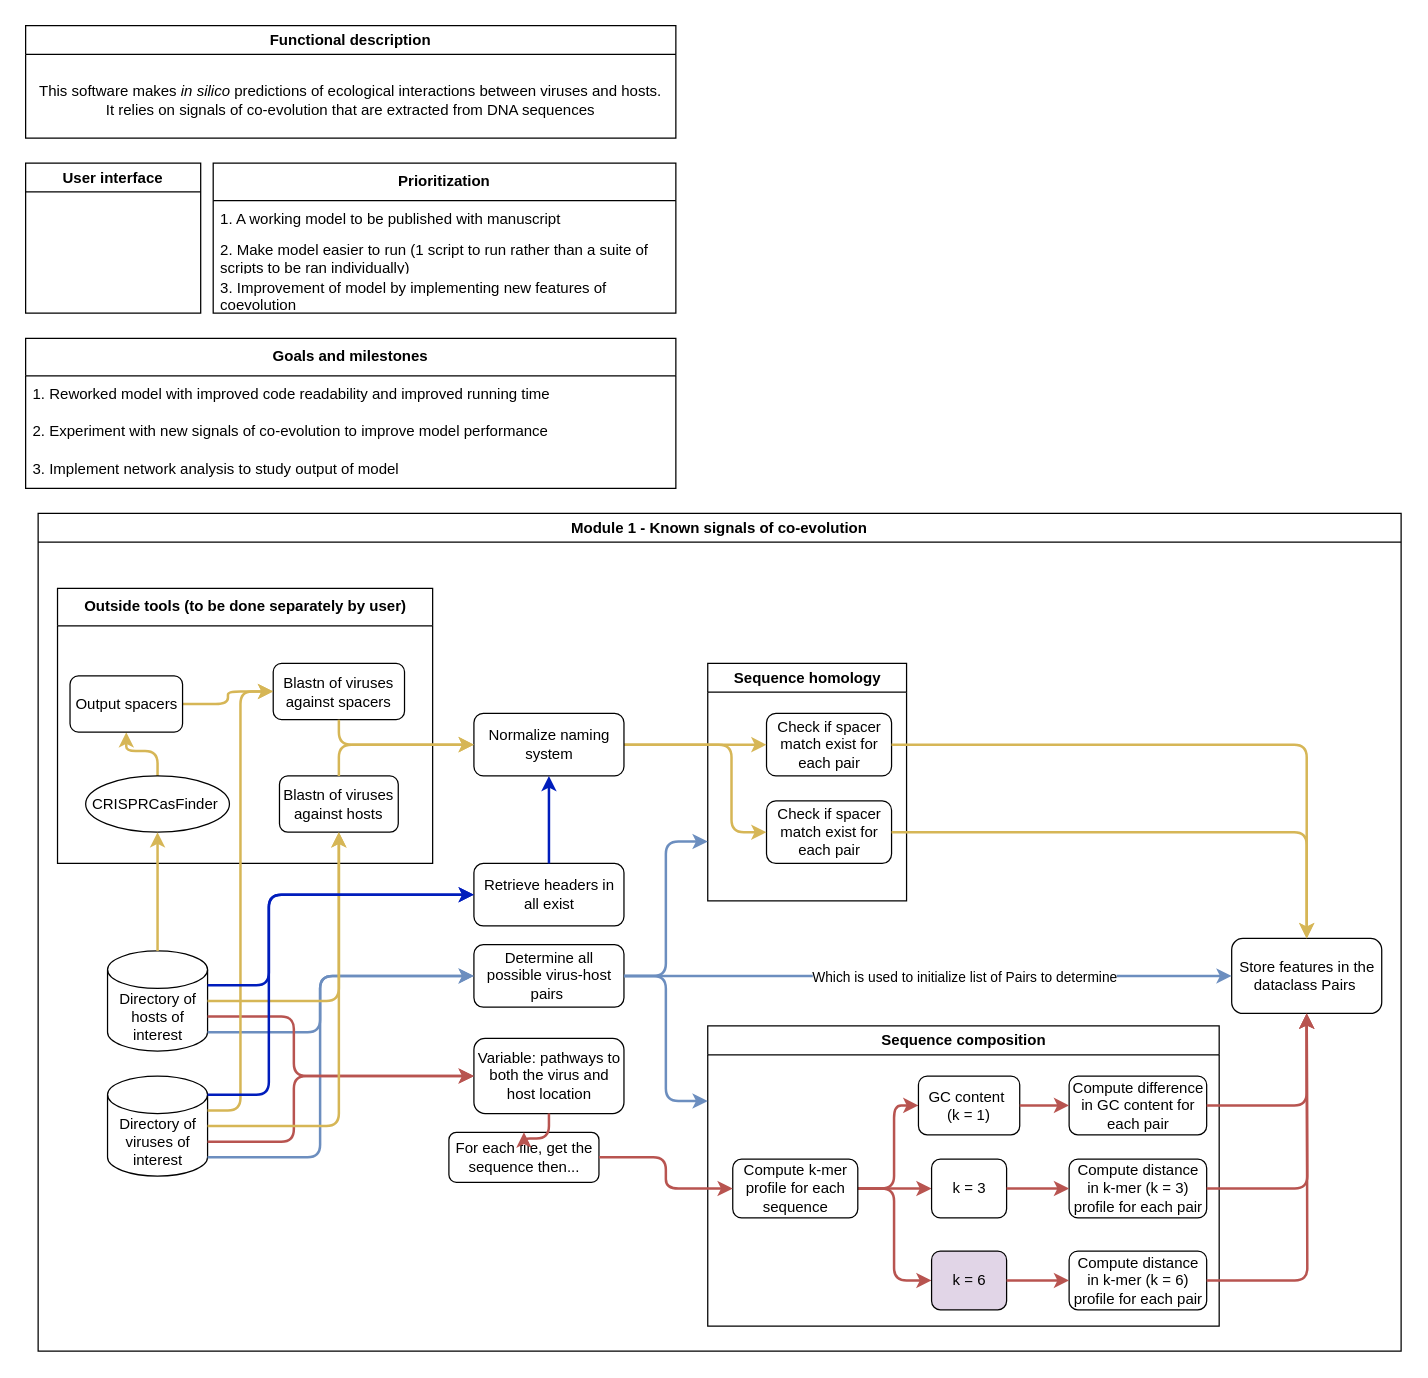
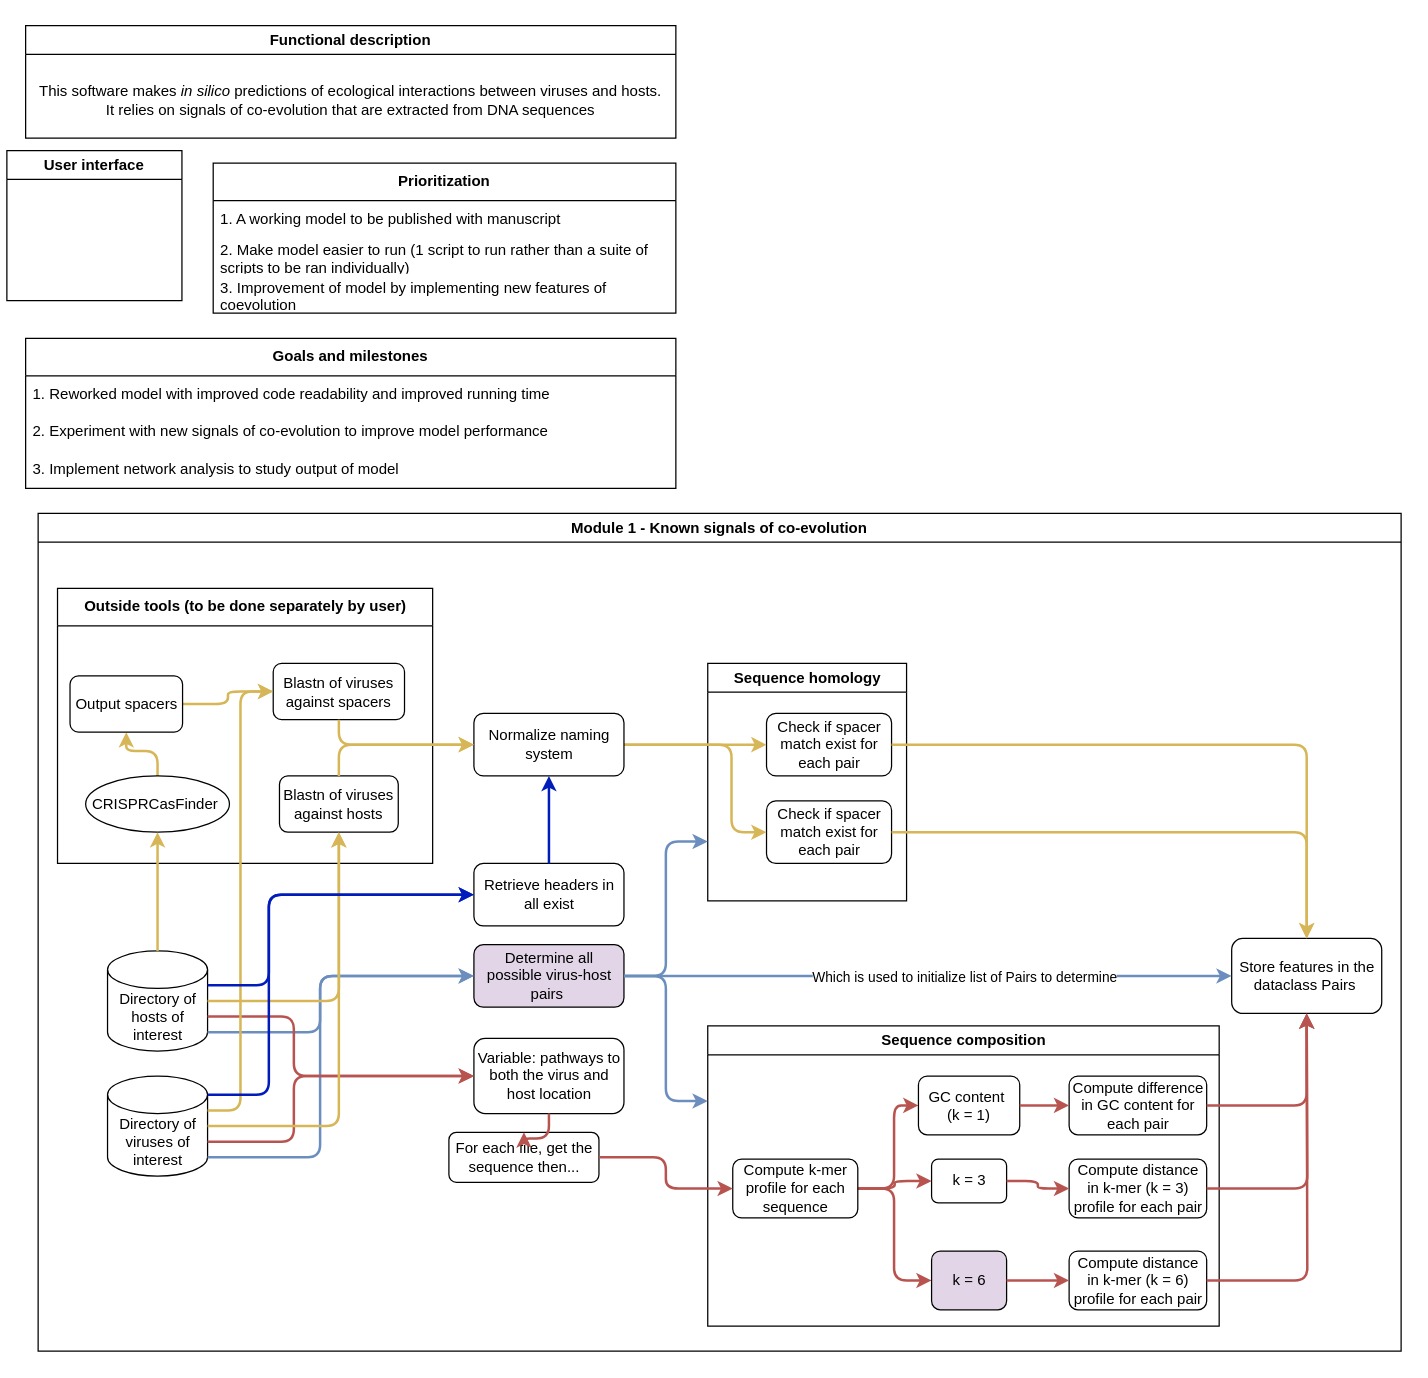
node "User interface": moved (113, 238) -> (94, 226)
node "Determine all possible virus-host pairs": fillcolor #ffffff -> #e1d5e7
node "k = 3": size 75x59 -> 75x44
